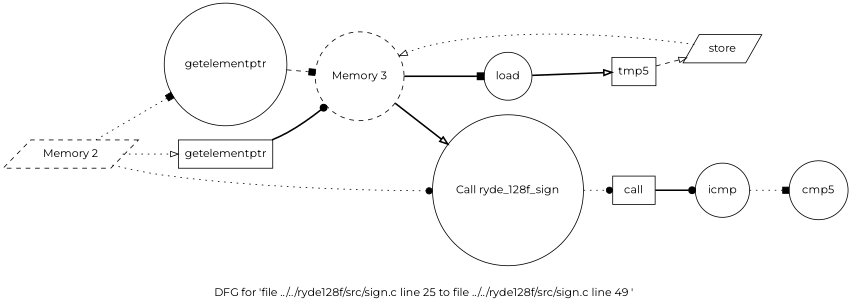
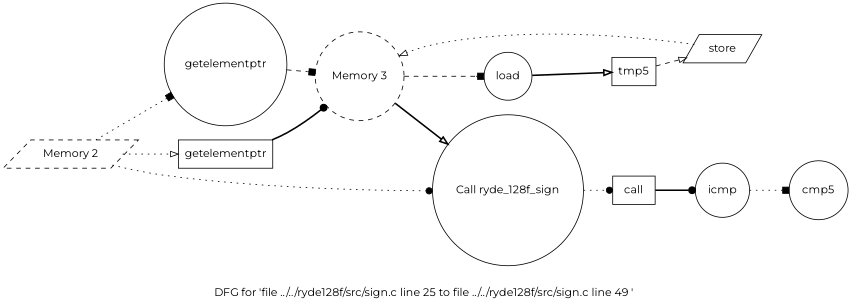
edge "Memory 3" -> "load": style bold -> dashed
